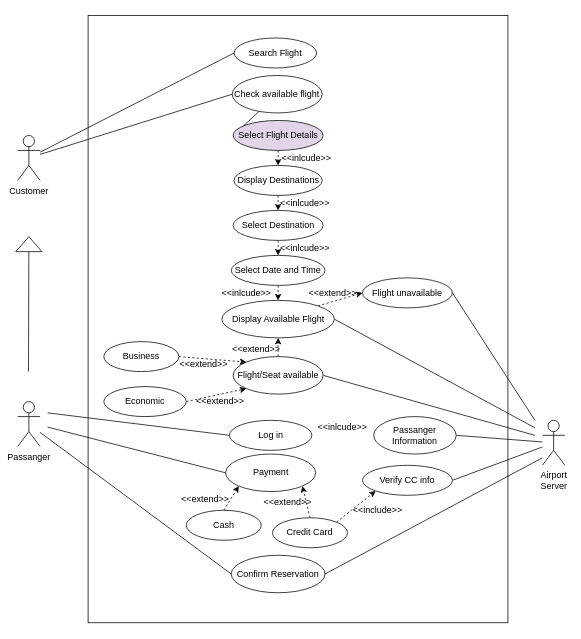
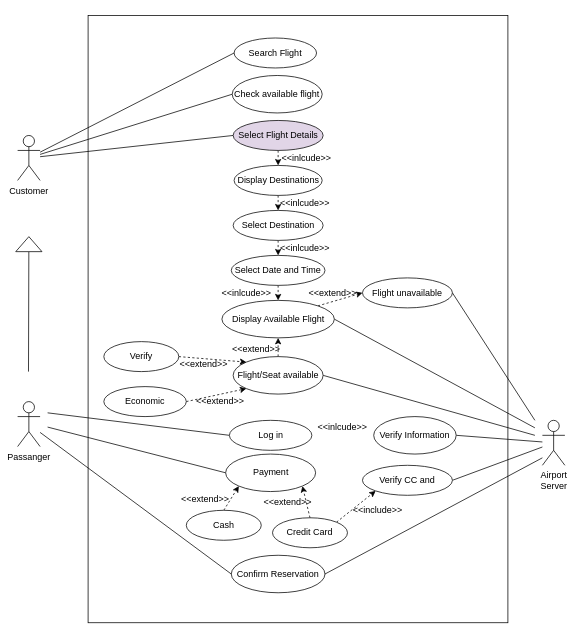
edge "Check available flight" -- "Select Flight Details": now "Customer" -- "Select Flight Details"
node "Business": label "Business" -> "Verify"
node "Passanger Information": label "Passanger Information" -> "Verify Information"
node "Verify CC info": label "Verify CC info" -> "Verify CC and"
